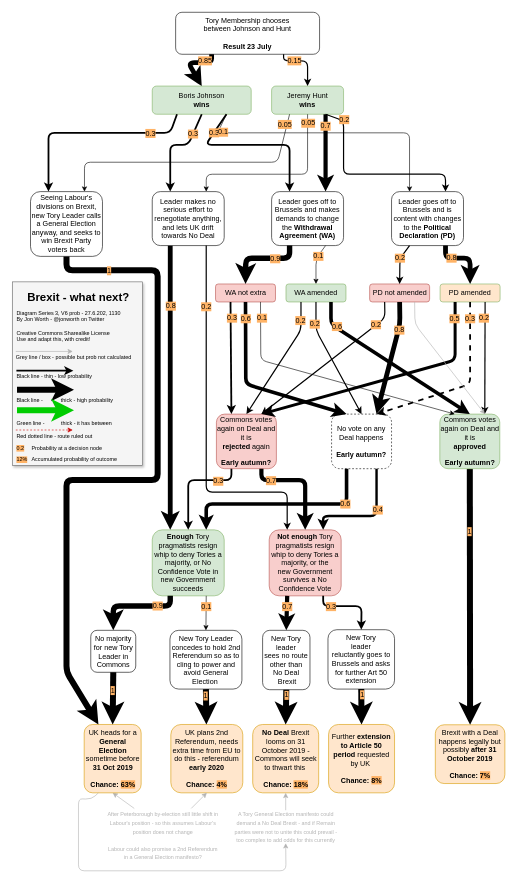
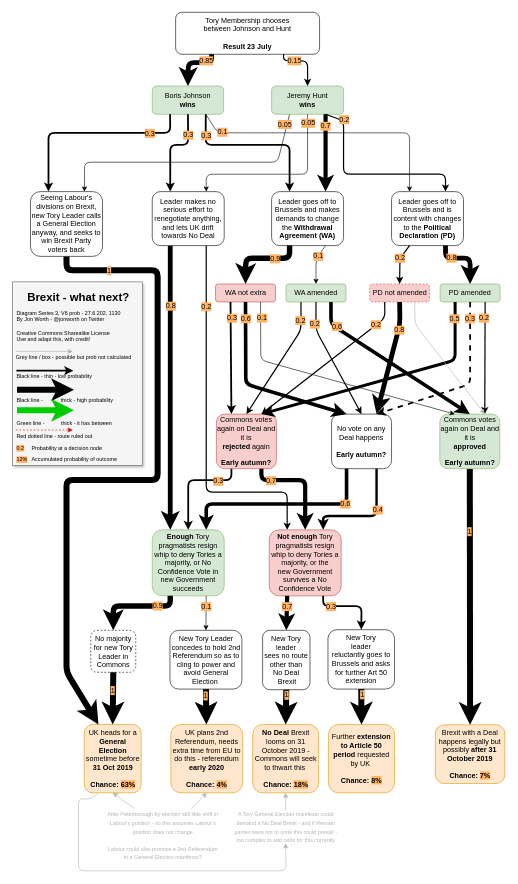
node "Boris Johnson wins": size 99x28 -> 71x28
node "PD not amended": style solid -> dashed
node "PD amended": fillcolor #ffe6cc -> #d5e8d4
node "No vote on any Deal happens Early autumn?": style dashed -> solid
node "No majority for new Tory Leader in Commons": style solid -> dashed
